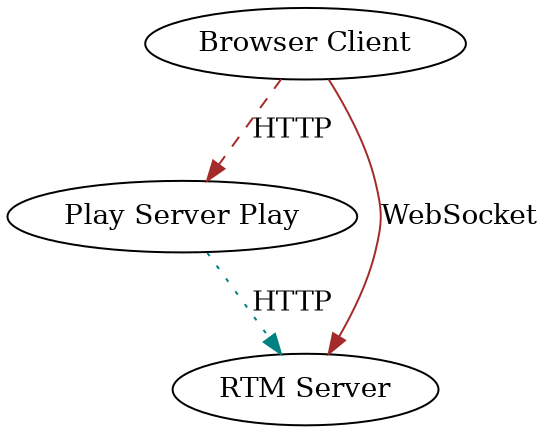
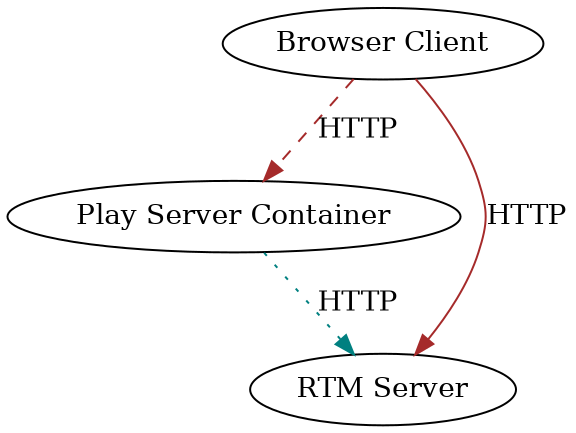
node "Play Server Play": label "Play Server Play" -> "Play Server Container"
edge "Browser Client" -> "RTM Server": label "WebSocket" -> "HTTP"
